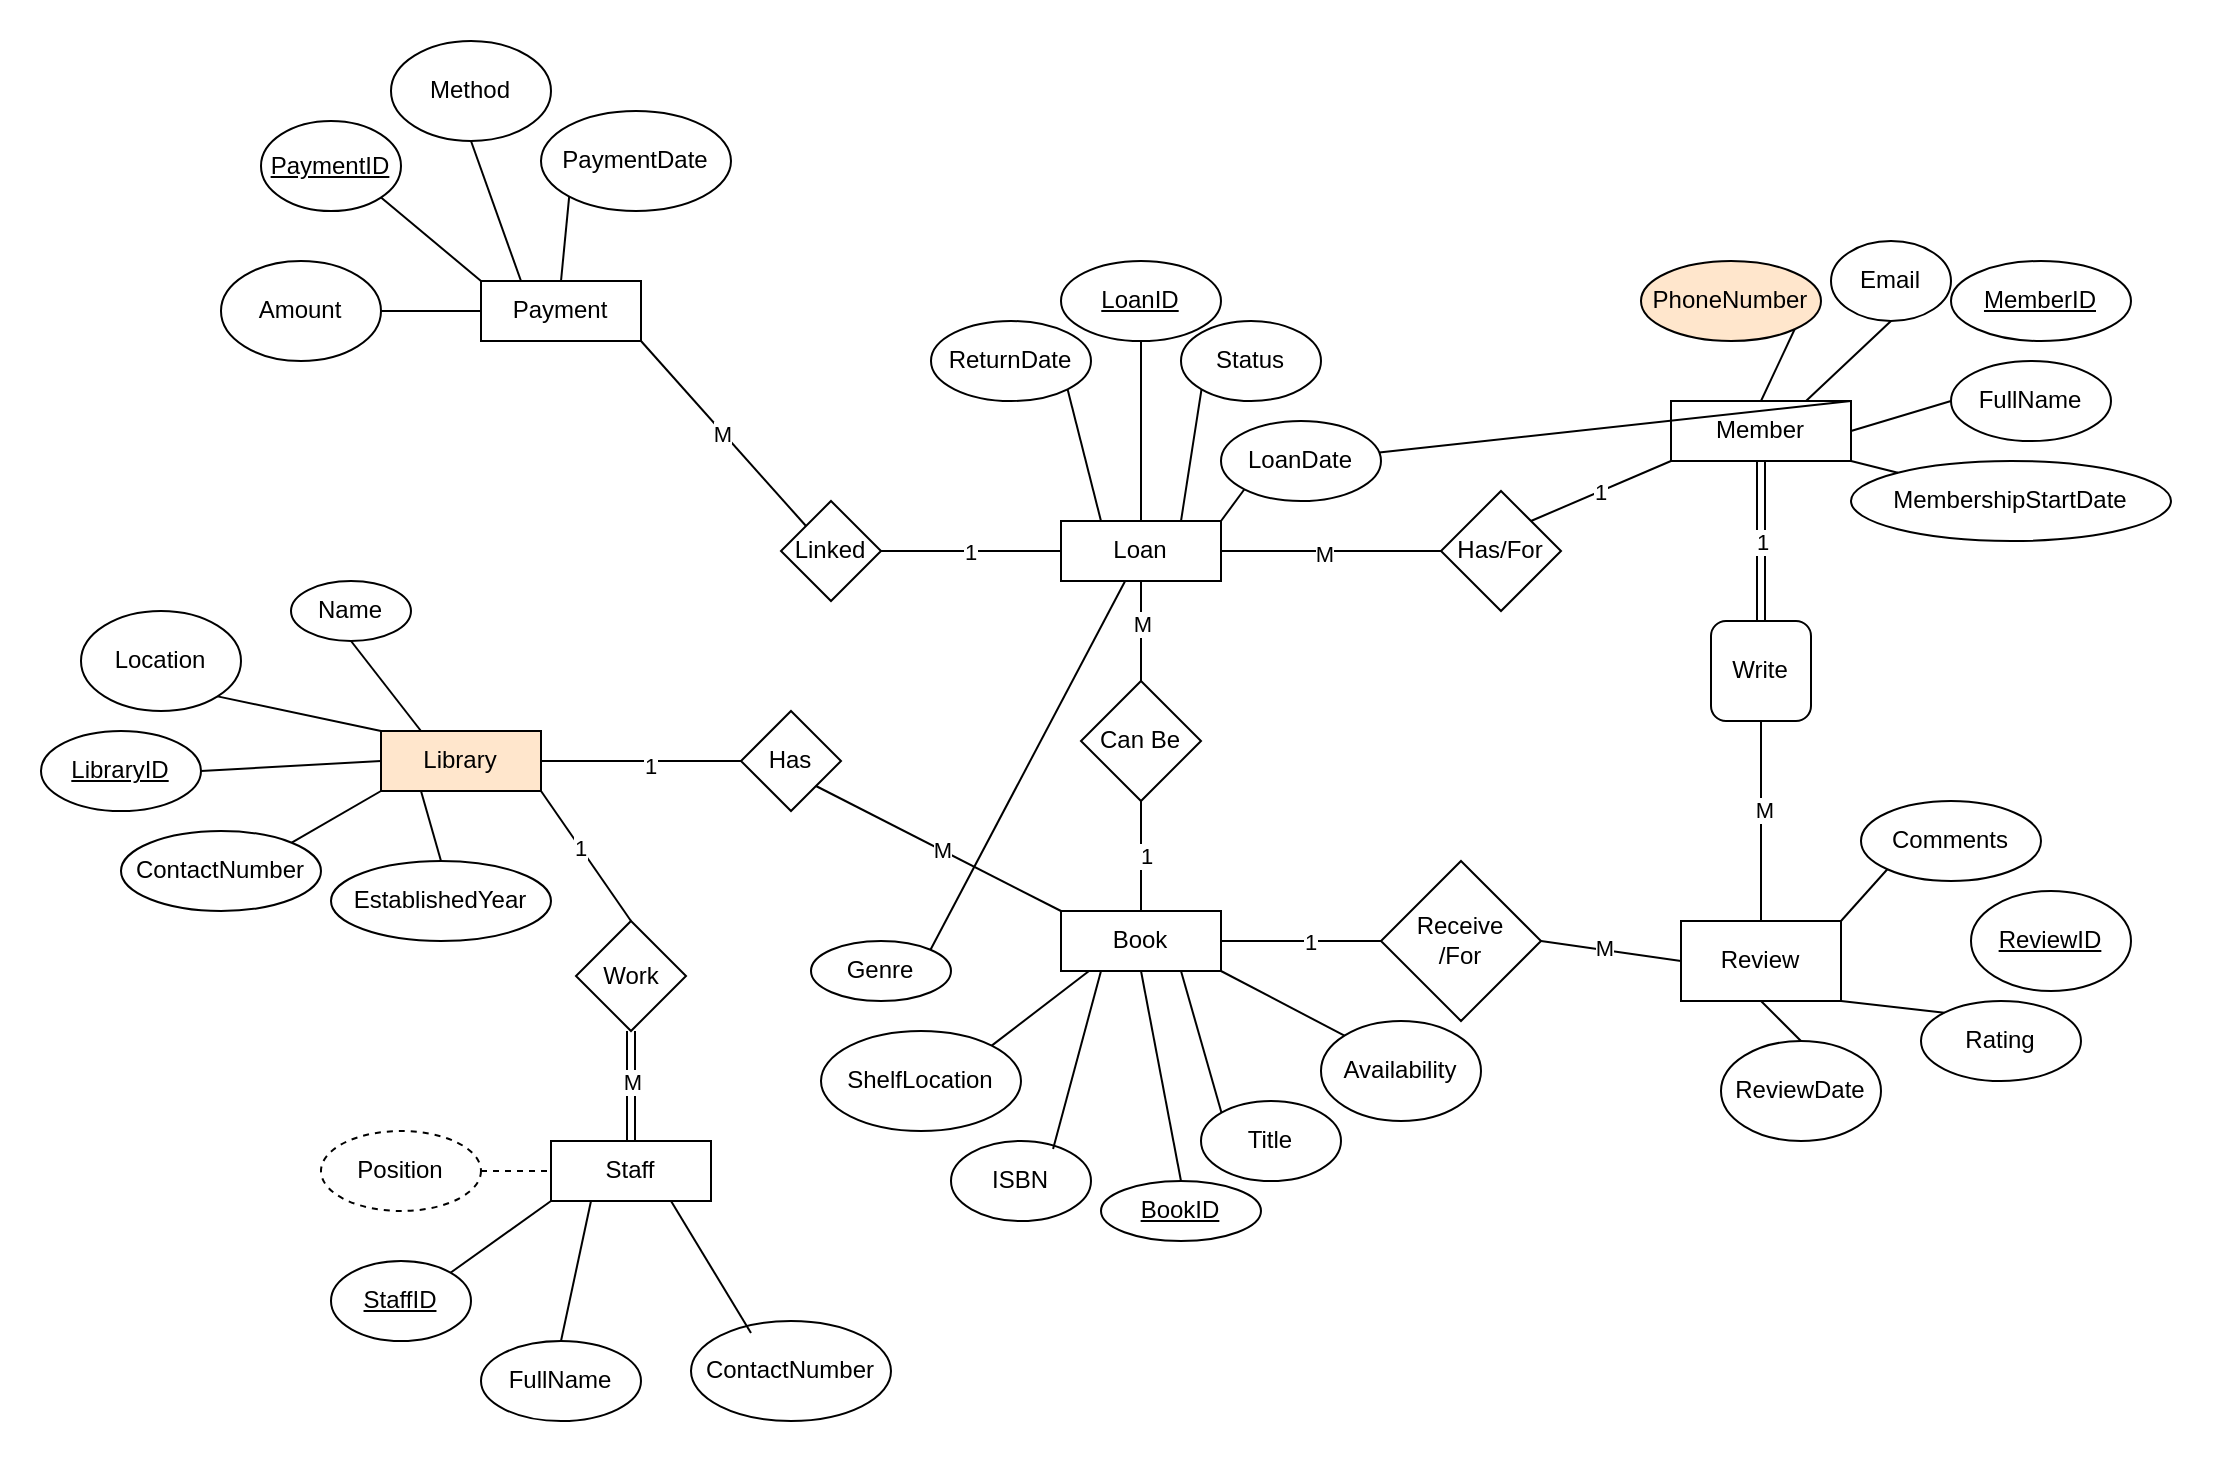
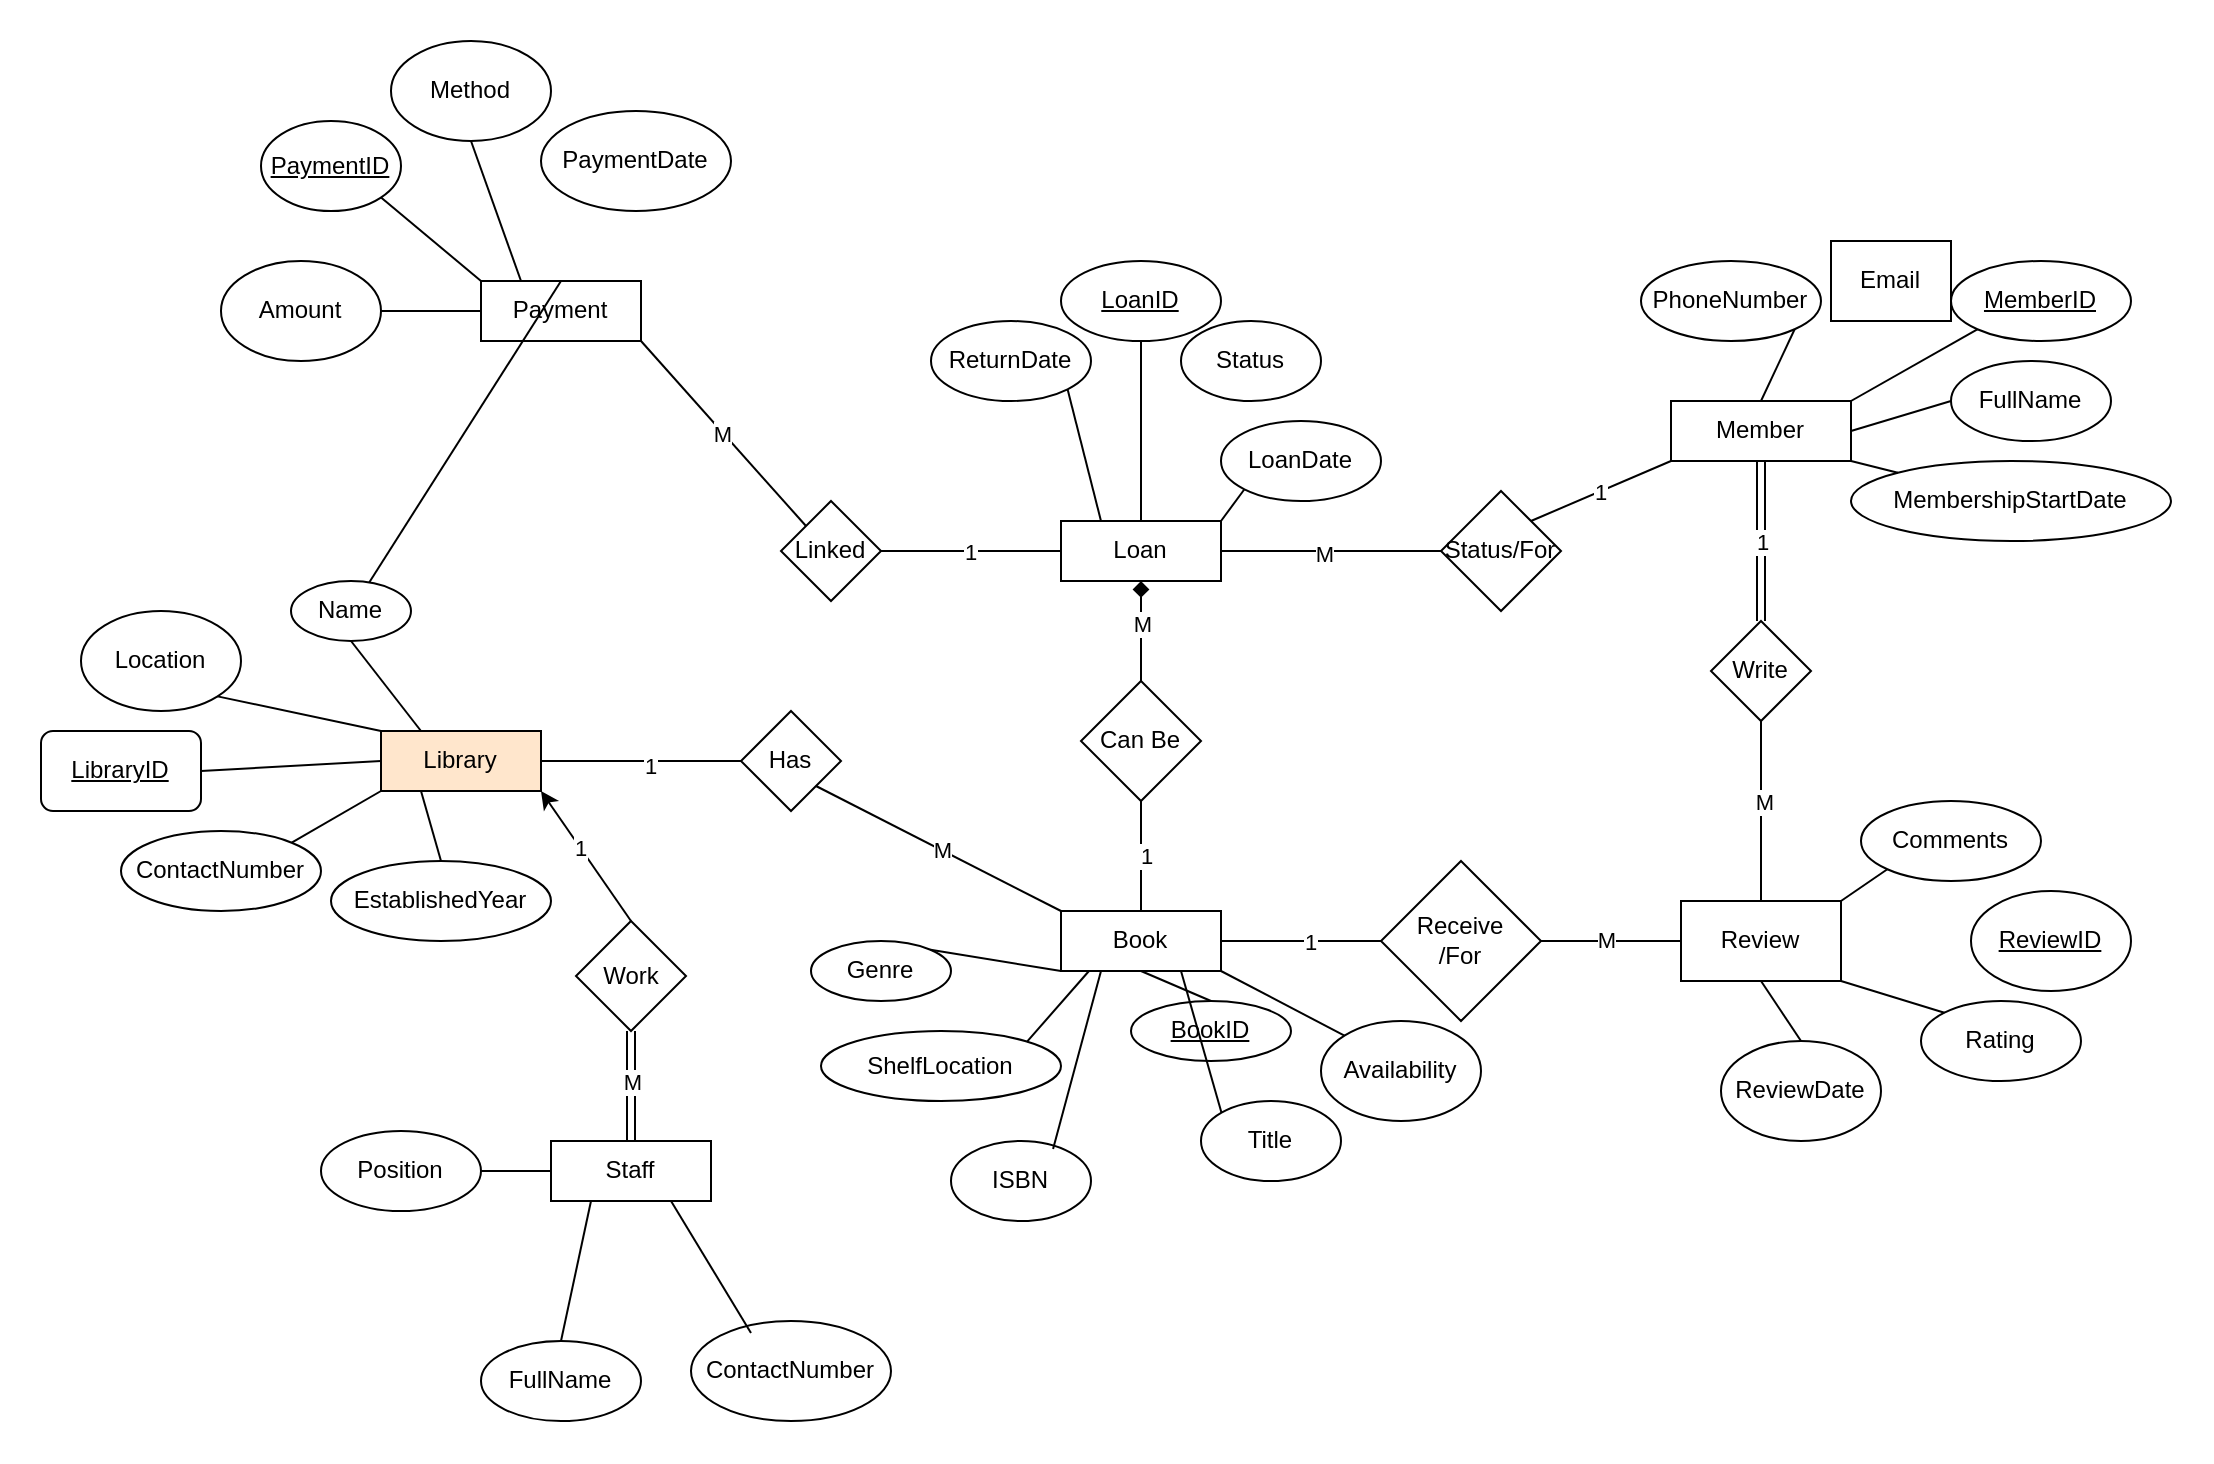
edge "PaymentDate" -- "Payment": now "Name" -- "Payment"
node "Email": shape ellipse -> rectangle
node "PhoneNumber": fillcolor #ffe6cc -> #ffffff
edge "Email" -- "Member": removed
edge "Member" -- "LoanDate": now "Member" -- "MemberID"
edge "Status" -- "Loan": removed
node "Has/For": label "Has/For" -> "Status/For"
edge "Loan" -- "Can Be": arrowhead none -> diamond
node "Write": shape rounded rectangle -> diamond
edge "Loan" -- "Genre": now "Book" -- "Genre"
node "LibraryID": shape ellipse -> rounded rectangle
edge "Library" -- "Work": arrowhead none -> classic
node "Review": moved (1761, 961) -> (1761, 941)
node "ShelfLocation": size 200x100 -> 240x70
node "Position": style dashed -> solid
edge "Position" -- "Staff": style dashed -> solid
node "BookID": moved (1181, 1211) -> (1211, 1031)
edge "Staff" -- "StaffID": removed
node "StaffID": removed
